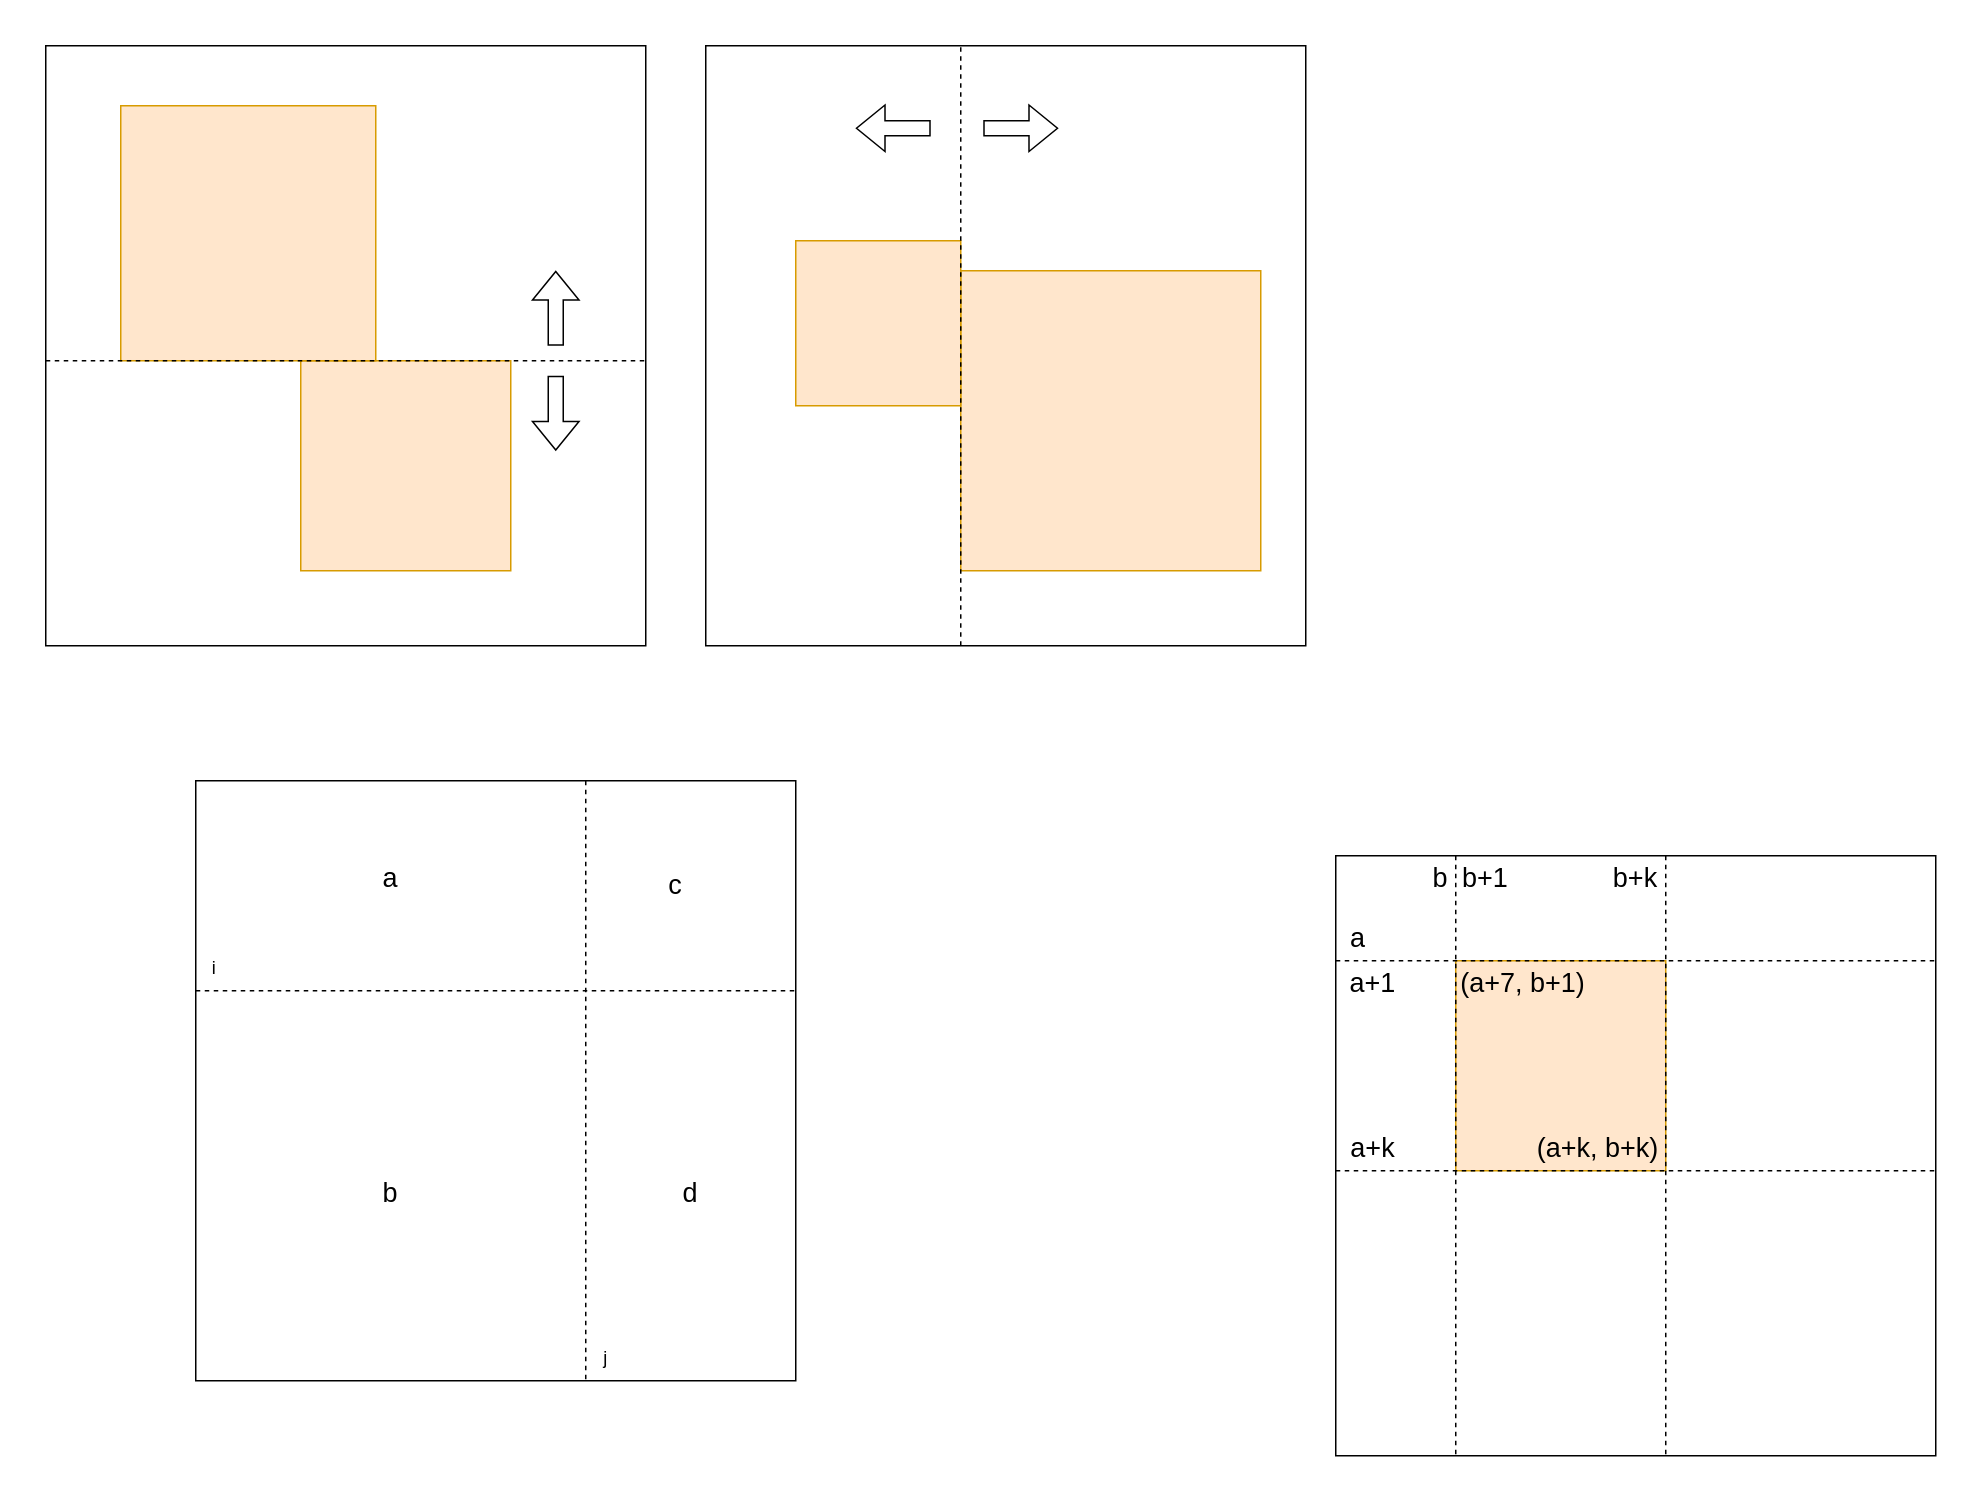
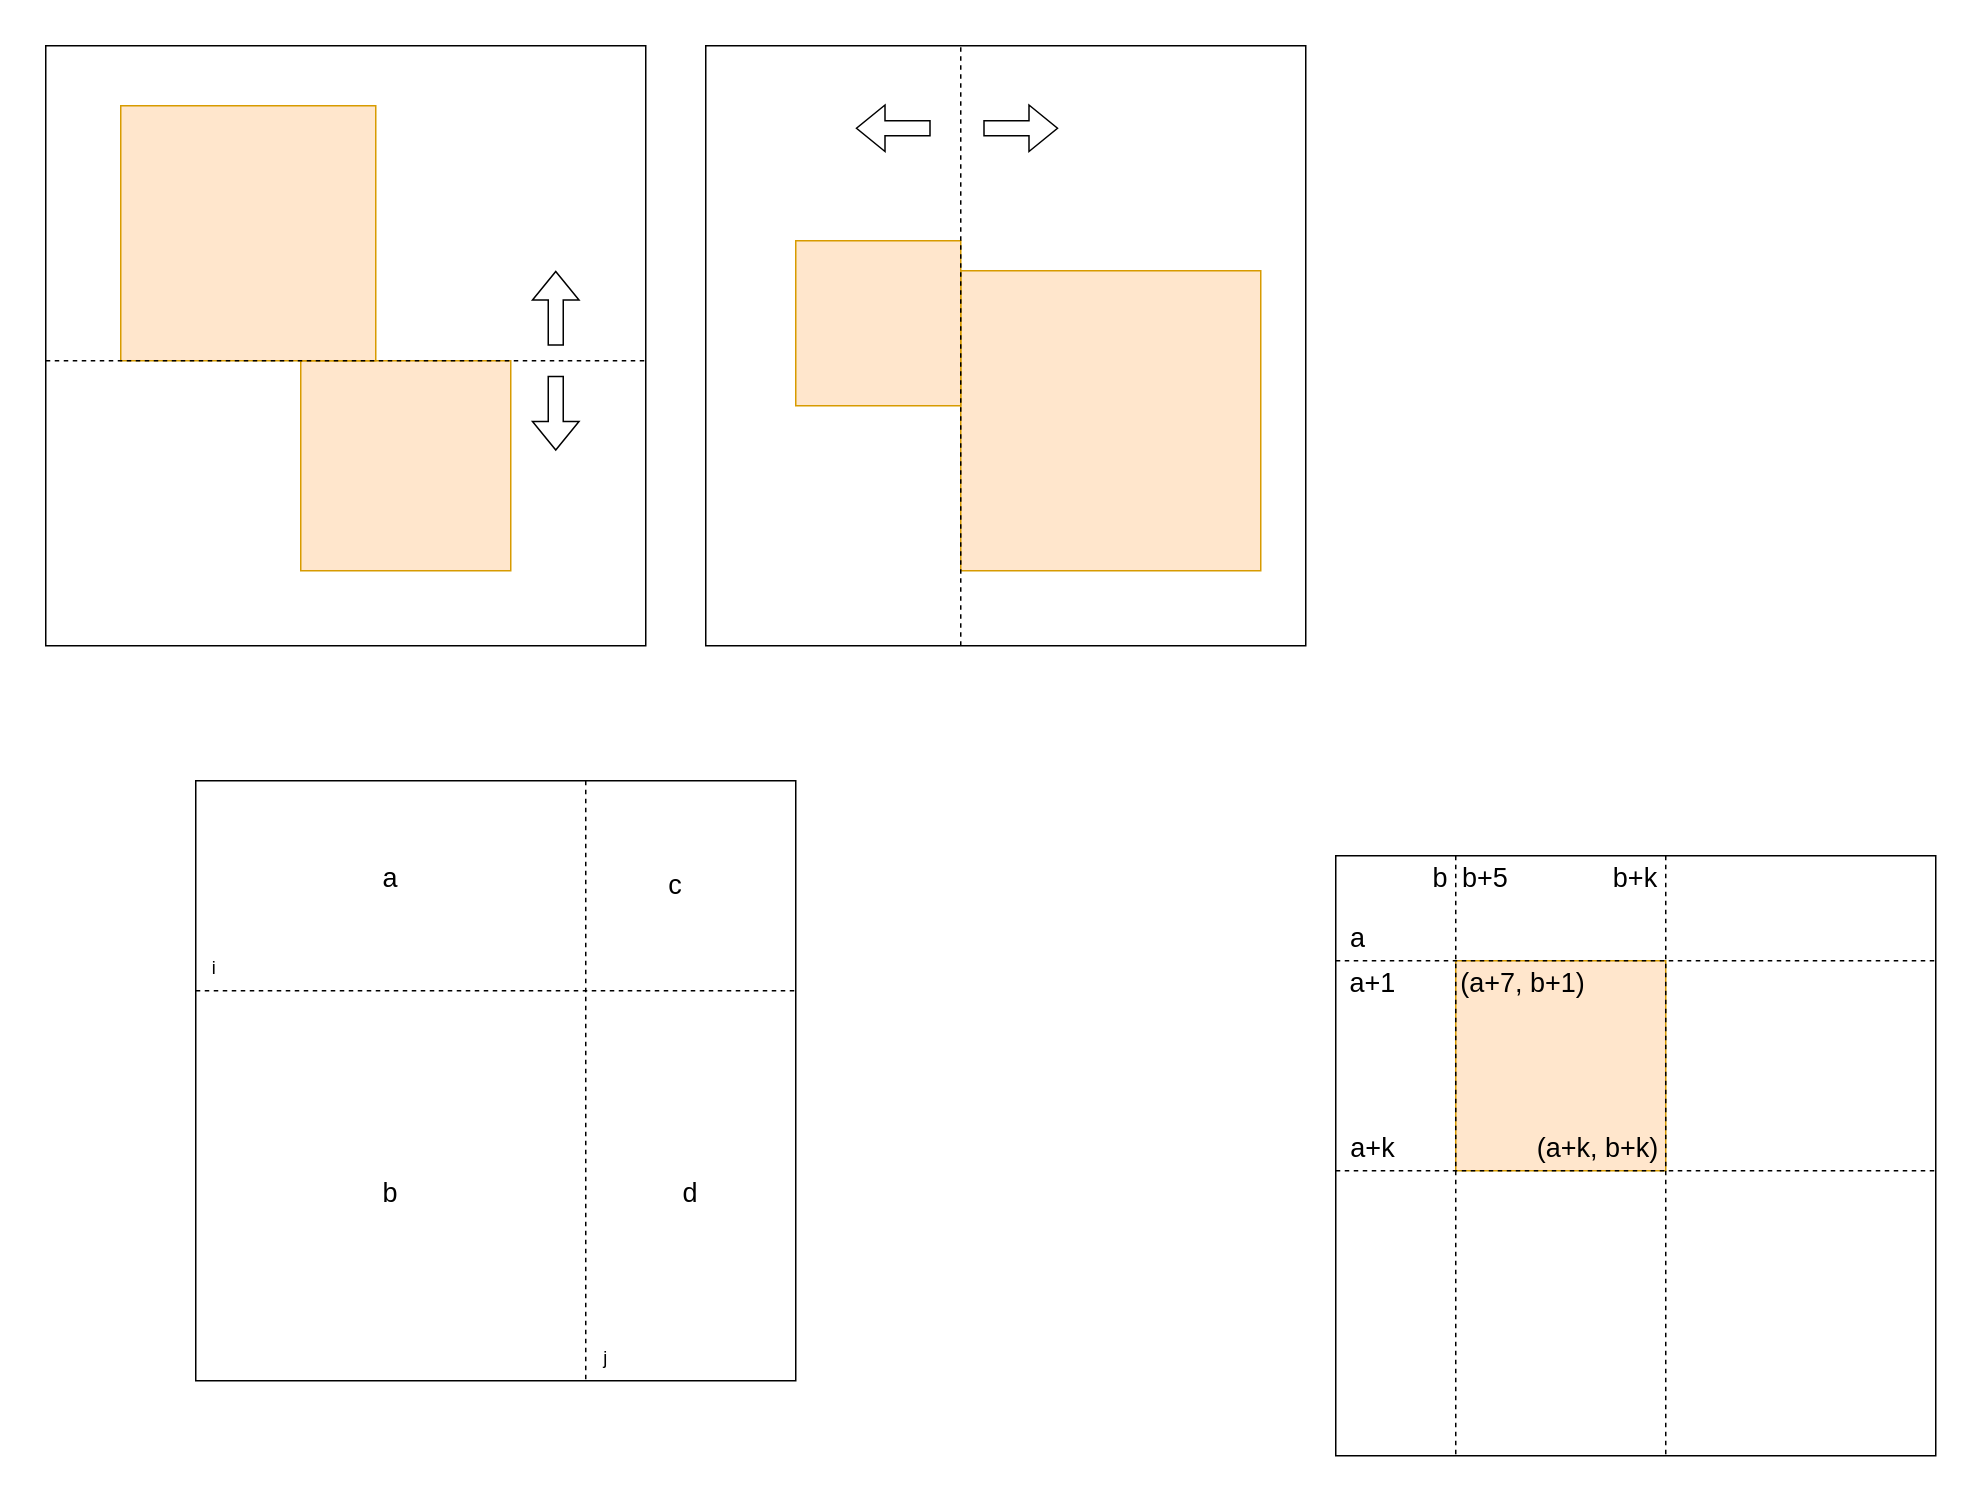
node "b+1": label "b+1" -> "b+5"
